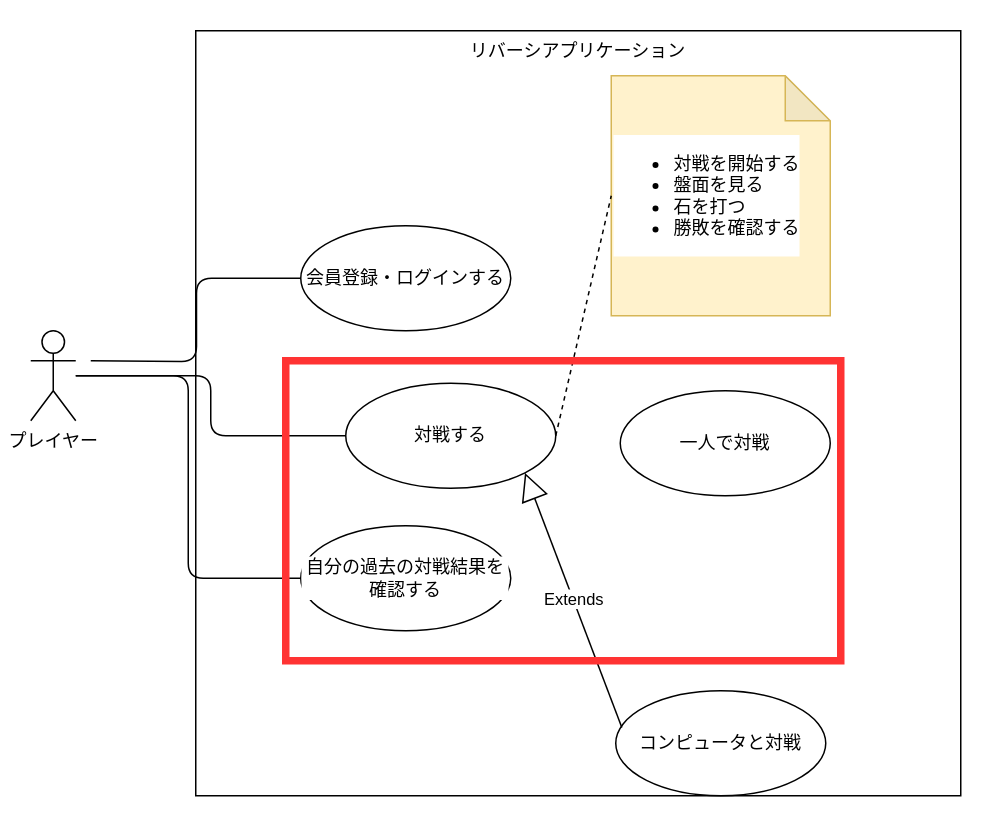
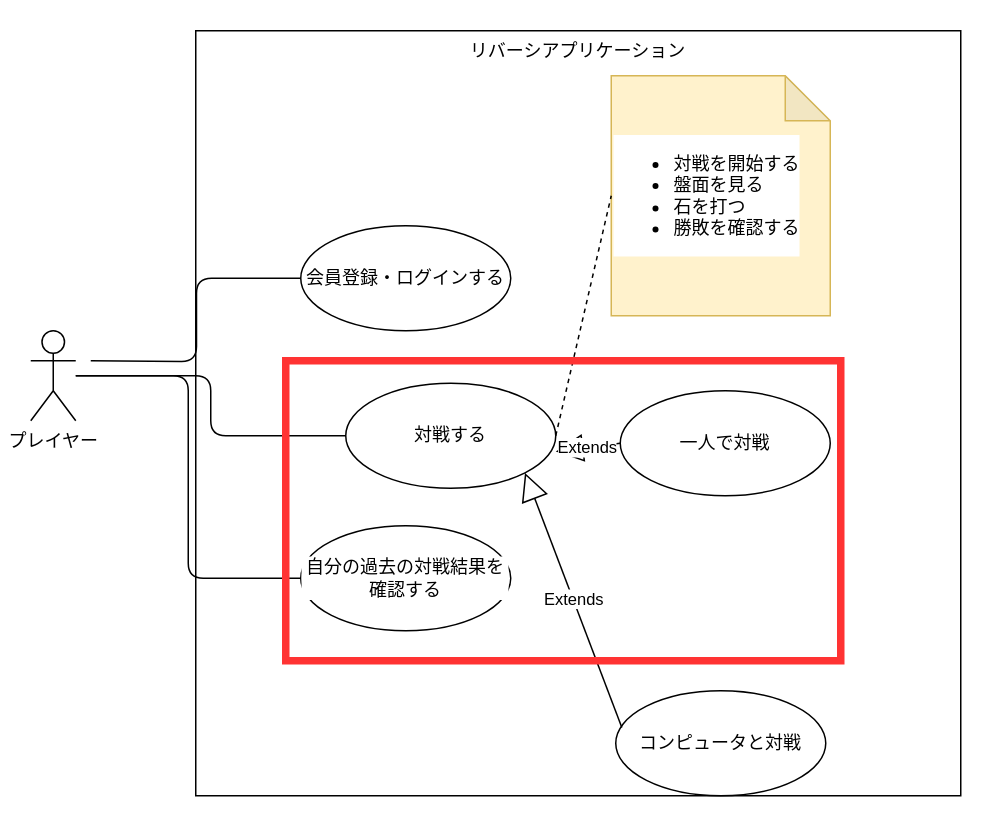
edge "一人で対戦" -> "対戦する": added, label "Extends"
